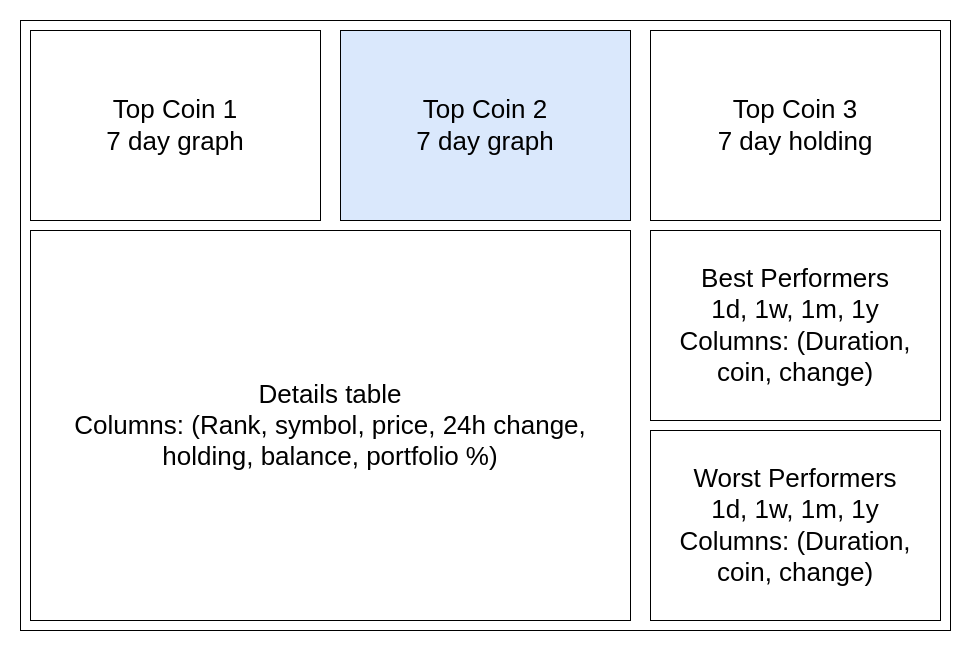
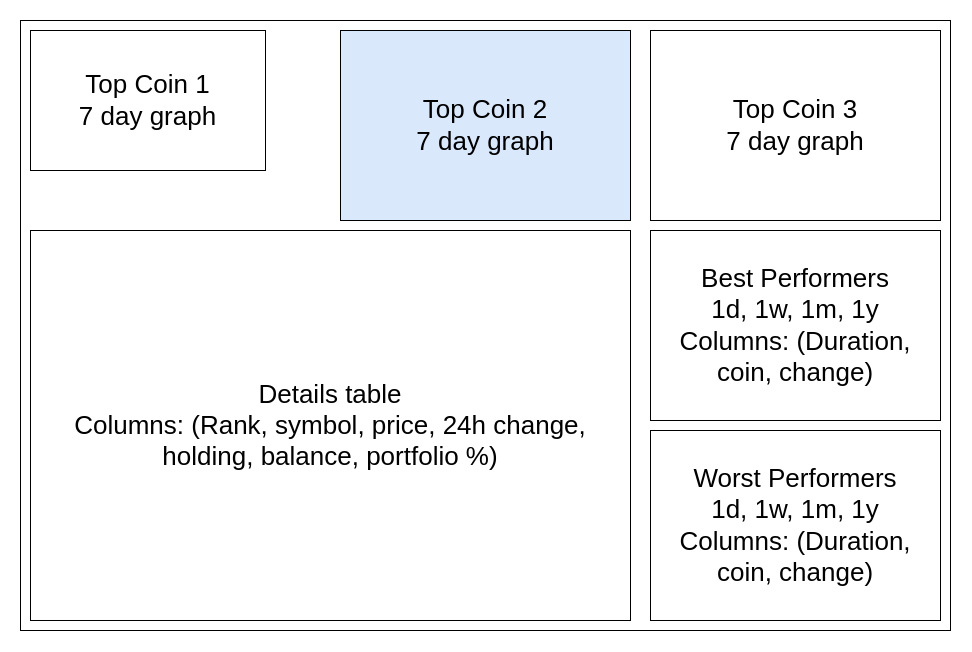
node "Top Coin 17 day graph": size 290x190 -> 235x140
node "Top Coin 37 day holding": label "Top Coin 37 day holding" -> "Top Coin 37 day graph"
